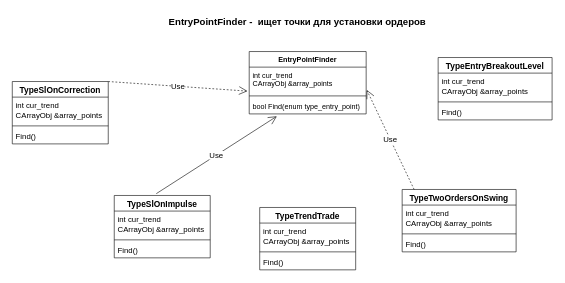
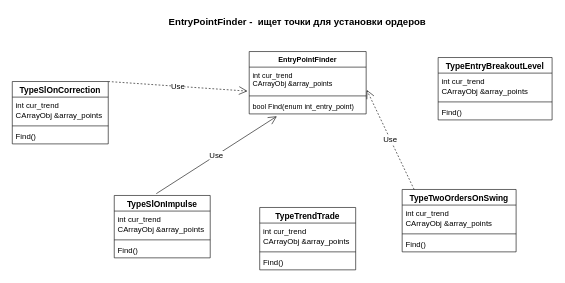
node "bool Find(enum type_entry_point)": label "bool Find(enum type_entry_point)" -> "bool Find(enum int_entry_point)"
